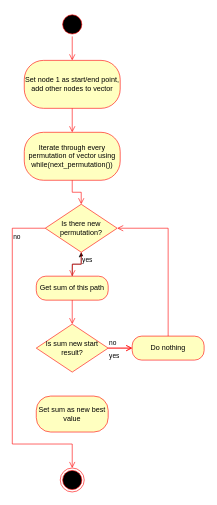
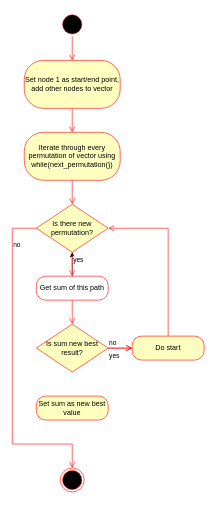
node "Is there new permutation?": moved (81, 228) -> (72, 228)
node "Get sum of this path": fillcolor #ffffc0 -> #ffffff
node "Is sum new start result?": label "Is sum new start result?" -> "Is sum new best result?"
node "Do nothing": label "Do nothing" -> "Do start"
node "Set sum as new best value": size 72x36 -> 72x24
